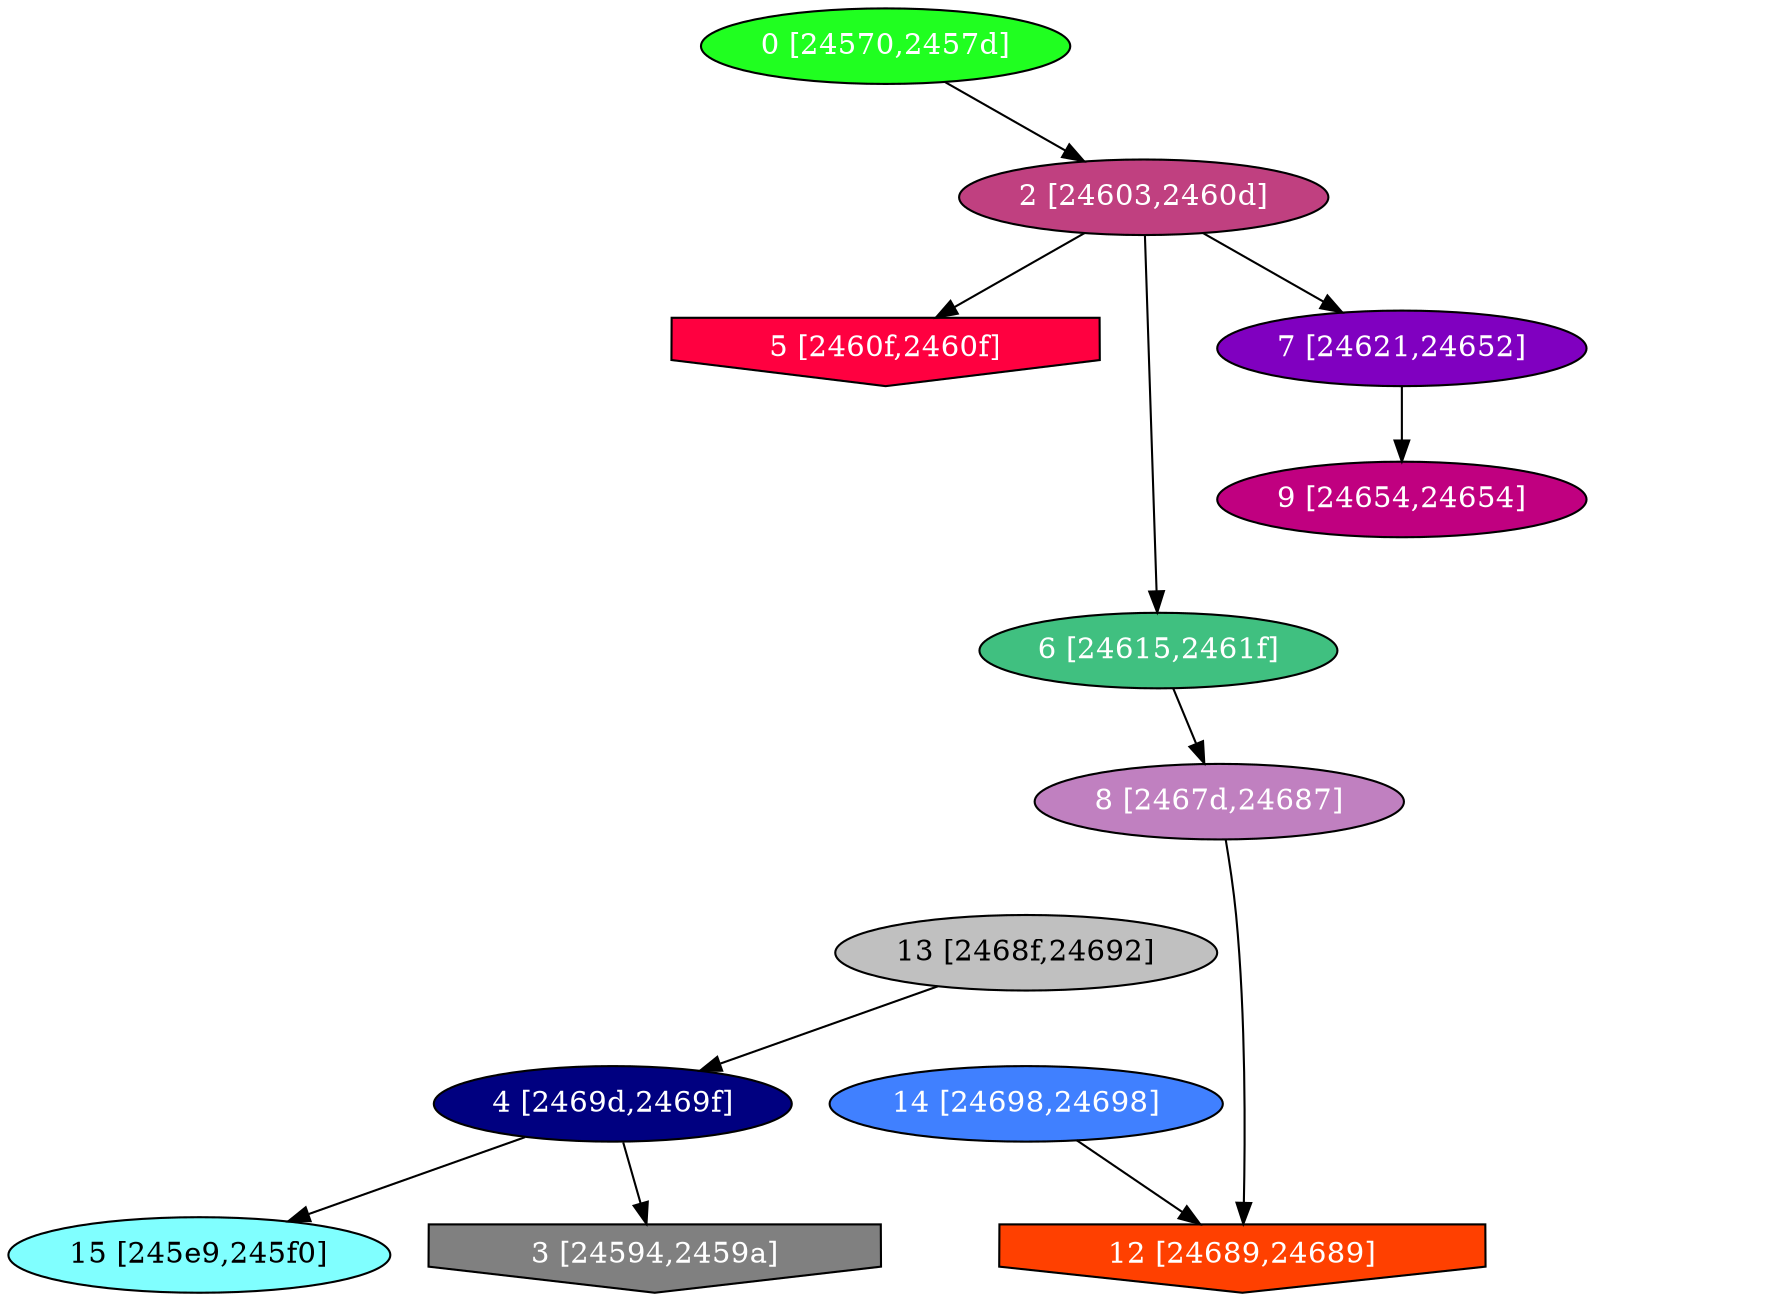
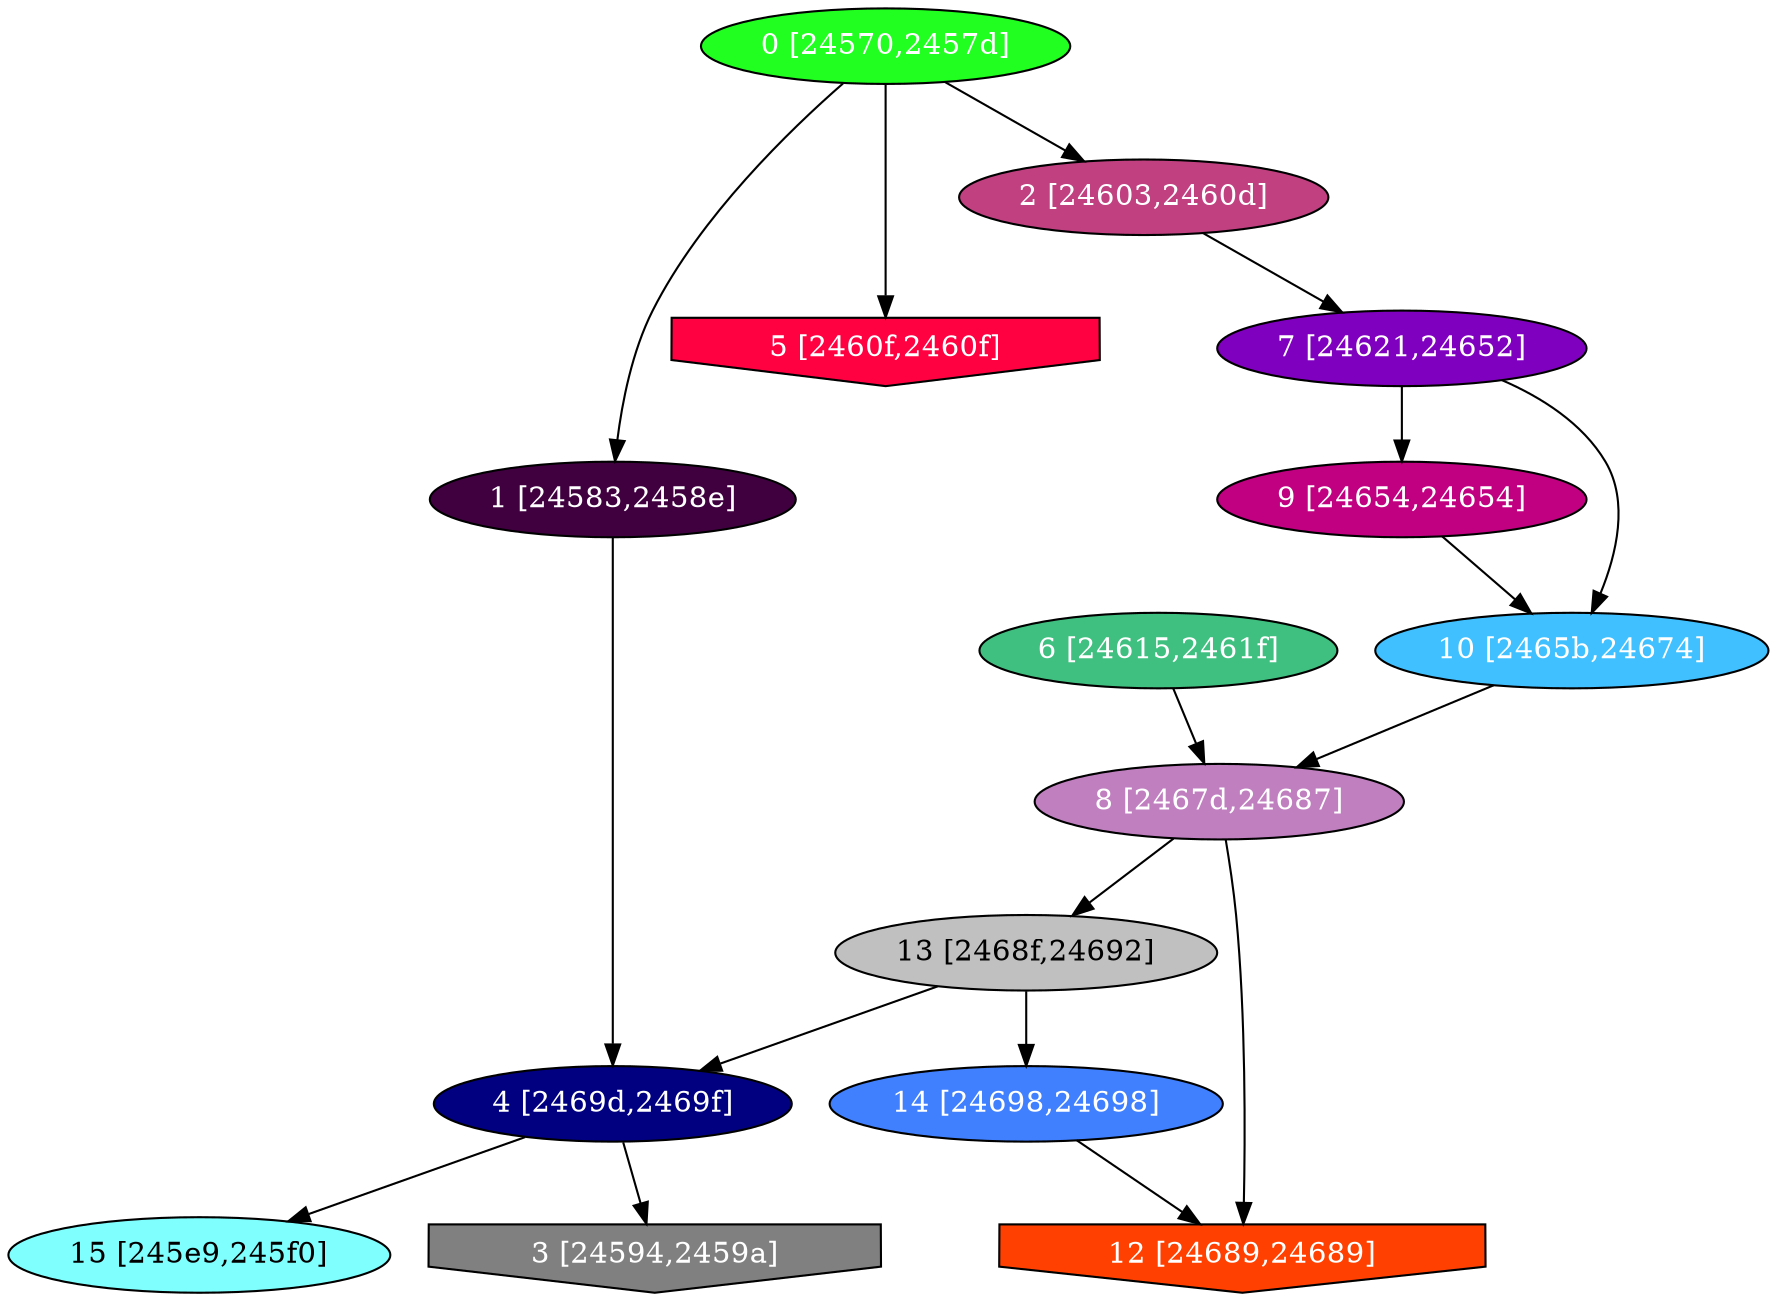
edge "2 [24603,2460d]" -> "5 [2460f,2460f]": now "0 [24570,2457d]" -> "5 [2460f,2460f]"
edge "2 [24603,2460d]" -> "6 [24615,2461f]": removed
node "1 [24583,2458e]": added
node "10 [2465b,24674]": added
edge "8 [2467d,24687]" -> "13 [2468f,24692]": added
edge "13 [2468f,24692]" -> "14 [24698,24698]": added
